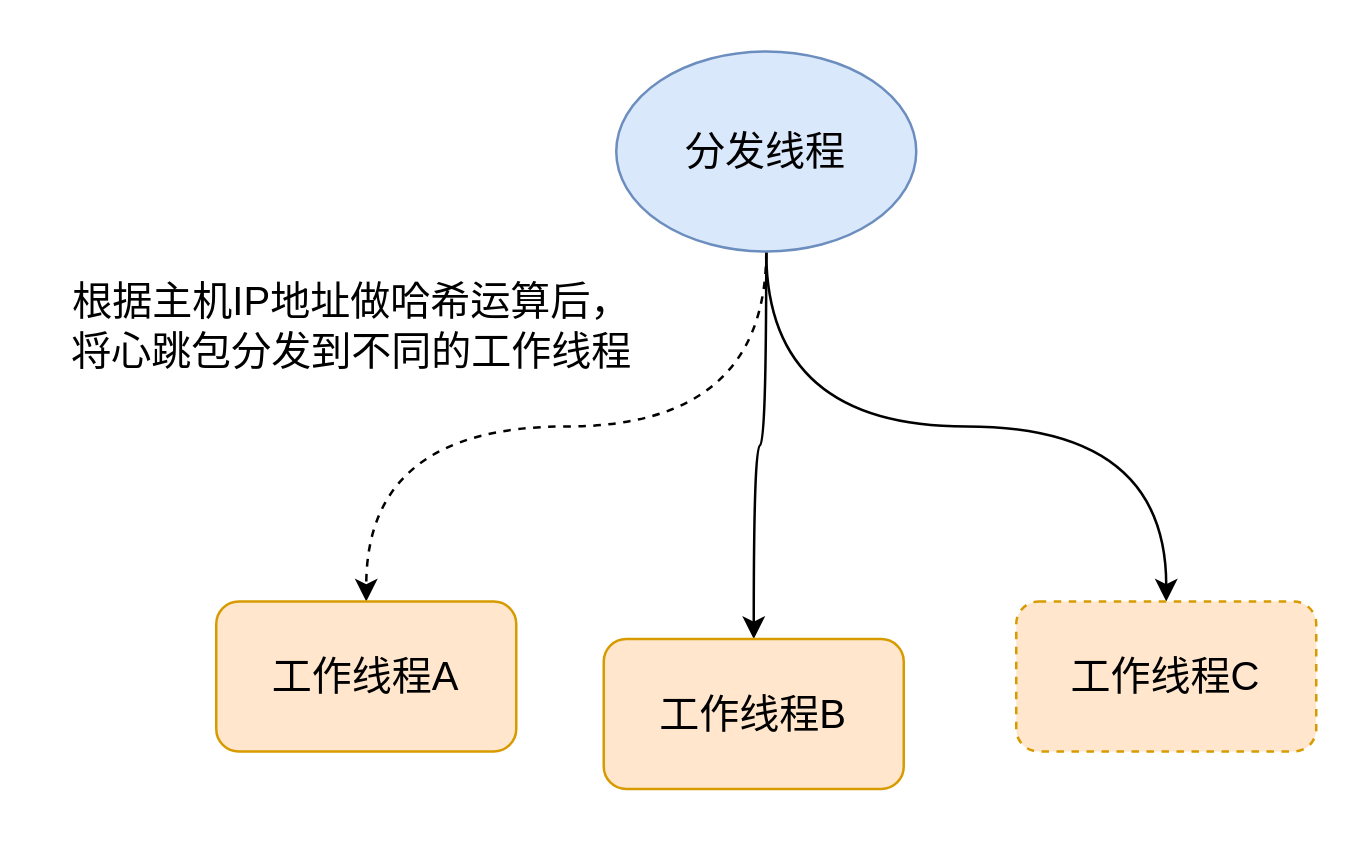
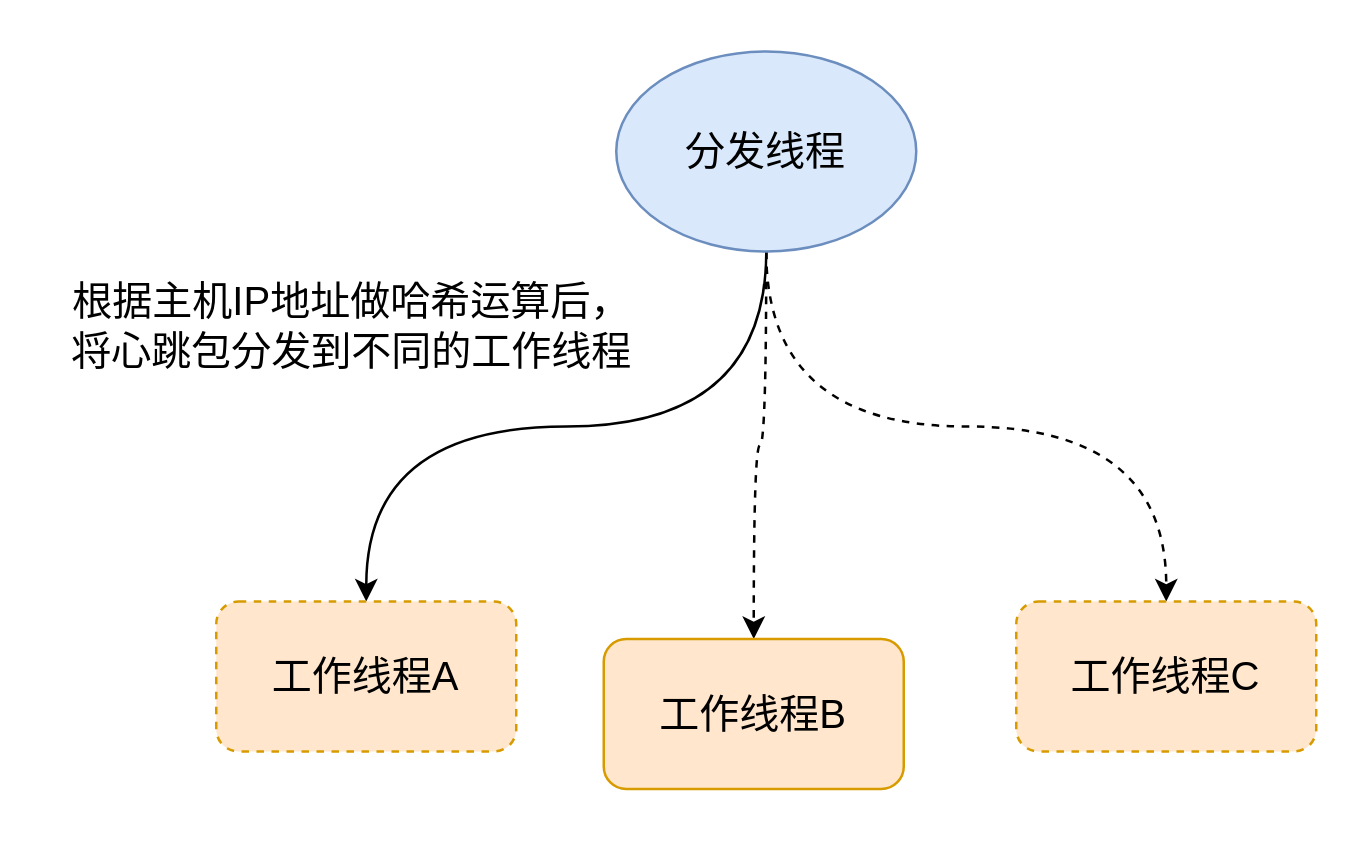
edge "分发线程" -> "工作线程A": style dashed -> solid
edge "分发线程" -> "工作线程C": style solid -> dashed
edge "分发线程" -> "工作线程B": style solid -> dashed
node "工作线程A": style solid -> dashed
